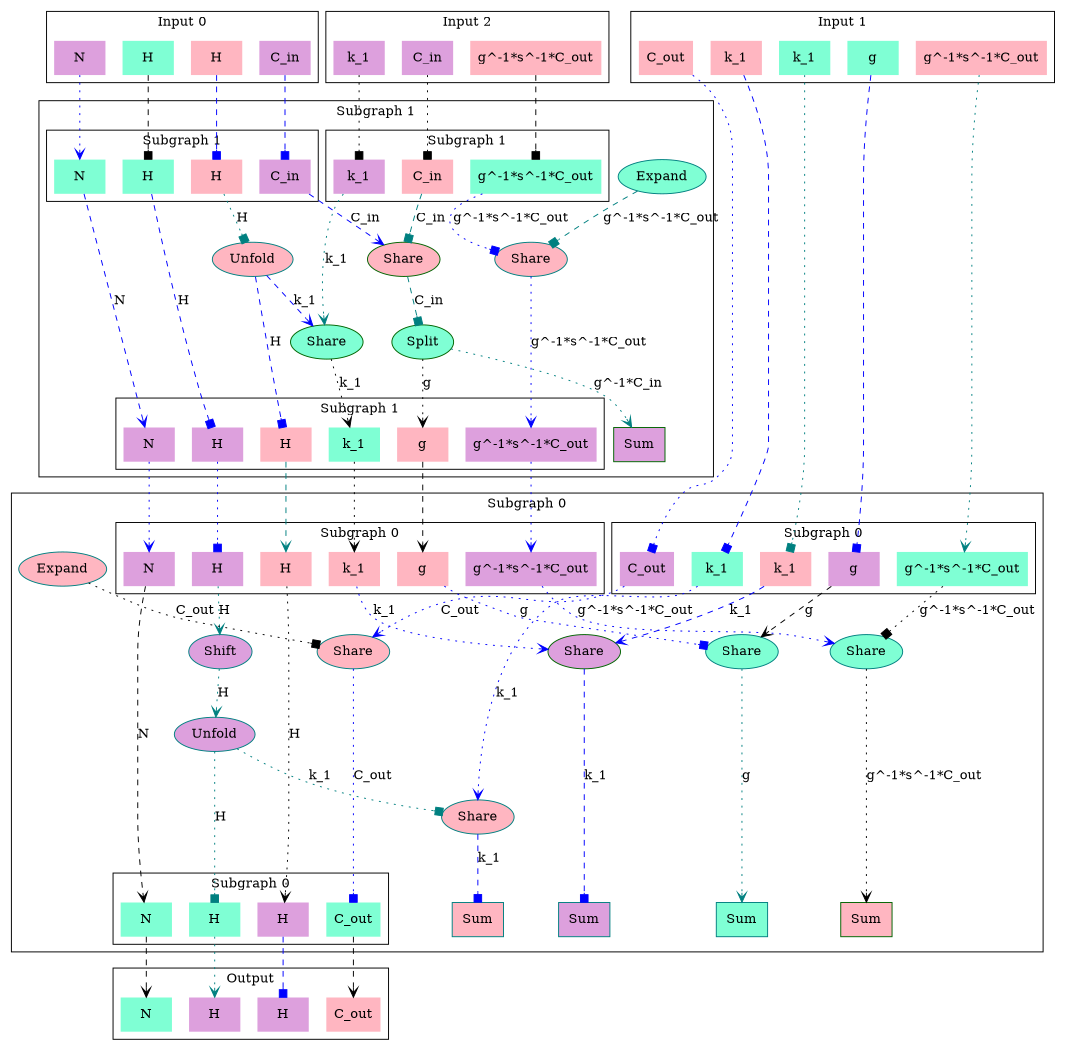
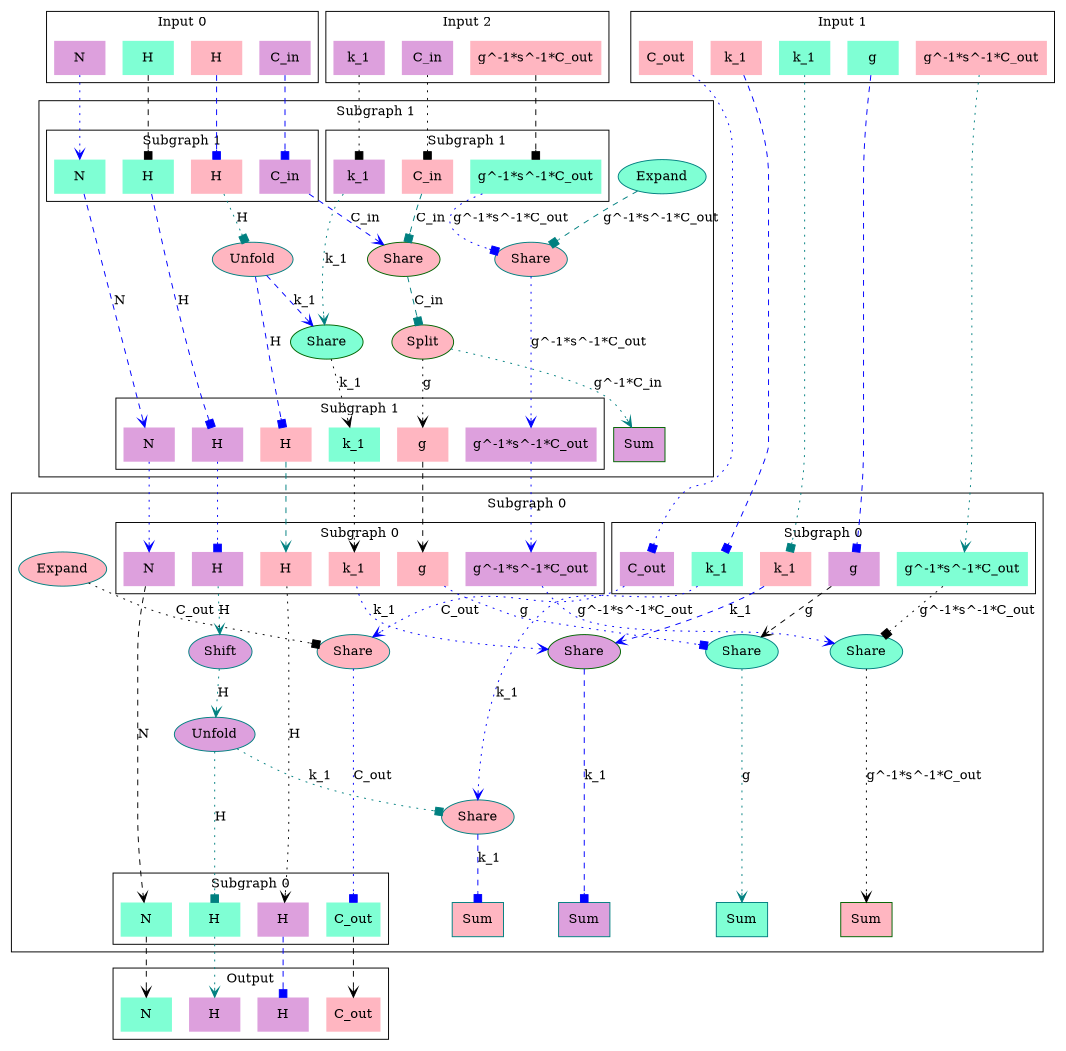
node "Split": fillcolor aquamarine -> lightpink
